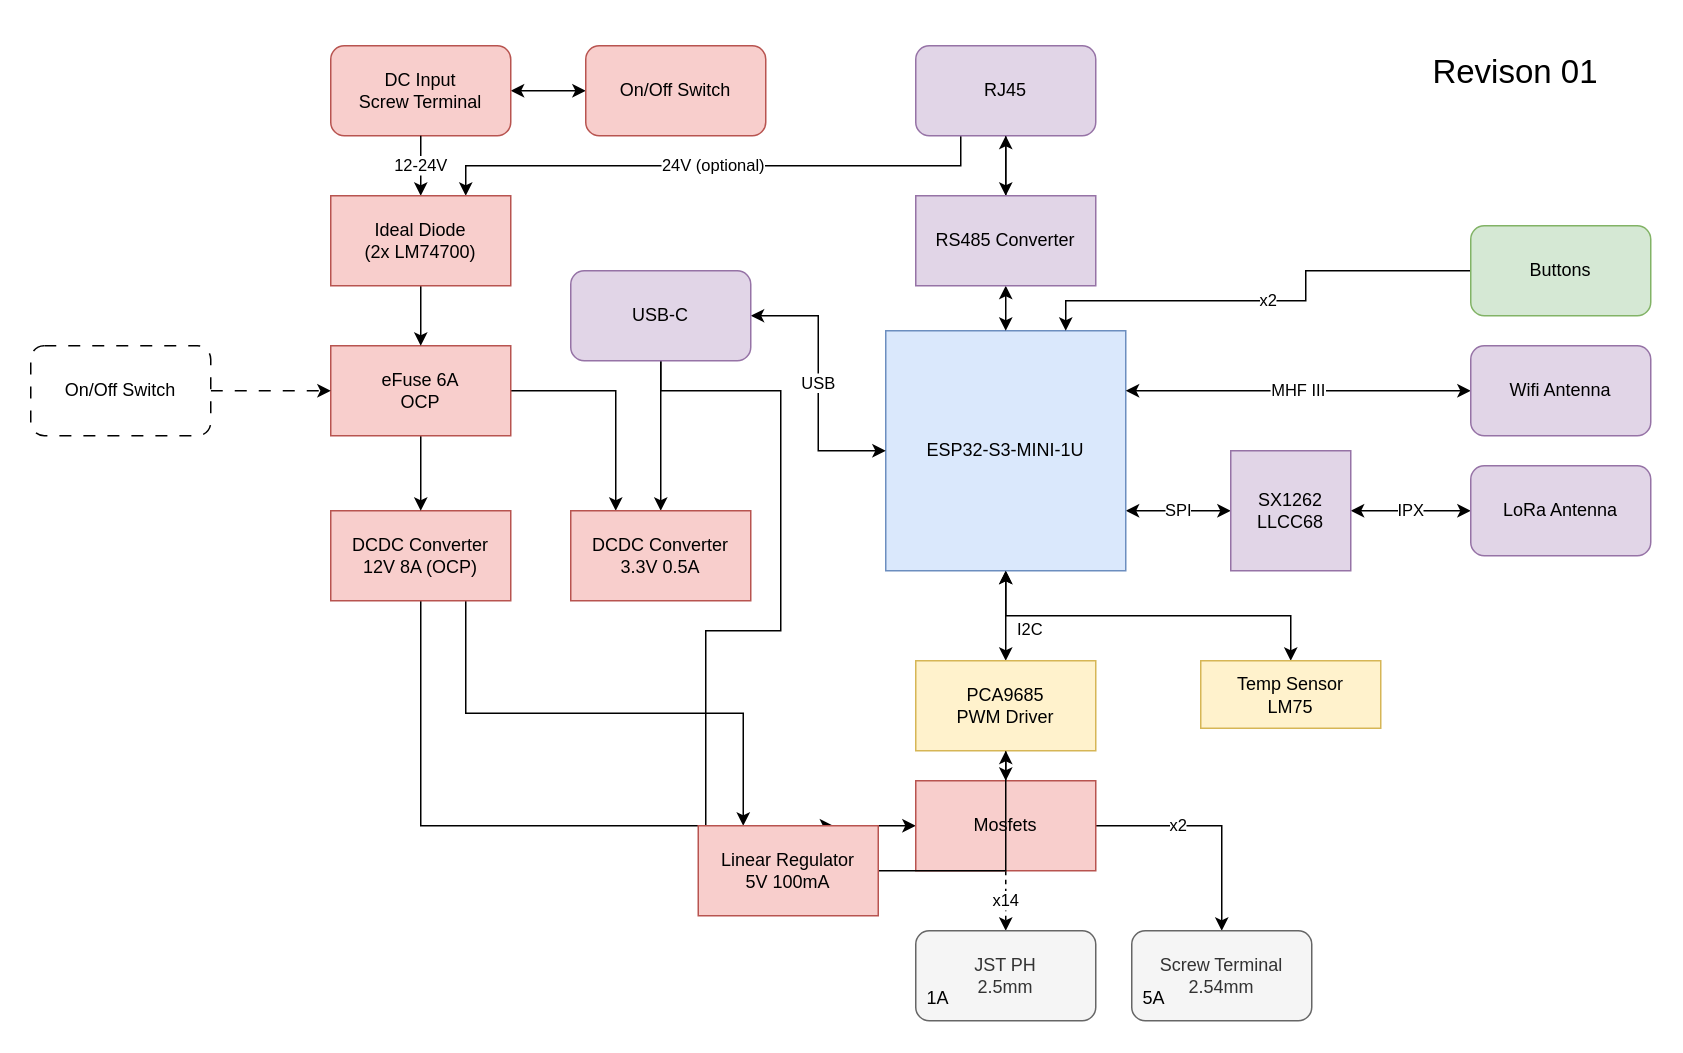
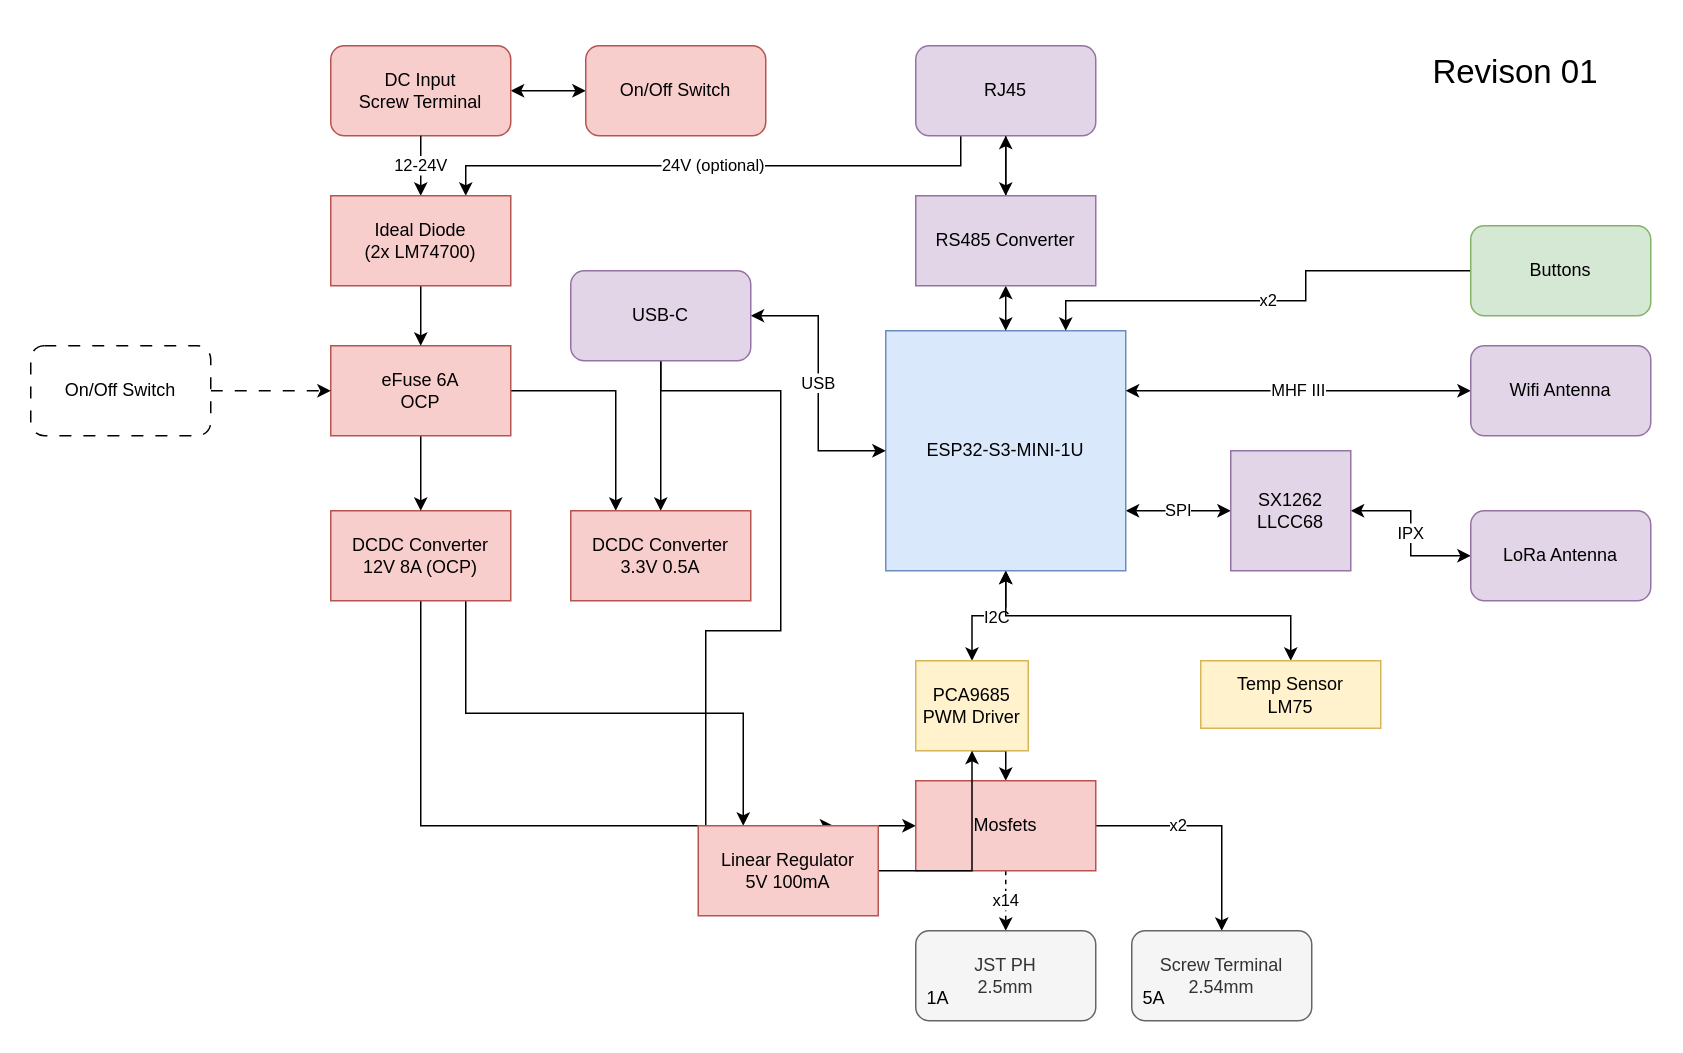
node "LoRa Antenna": moved (1561, 511) -> (1561, 556)
node "PCA9685 PWM Driver": size 180x90 -> 113x90
